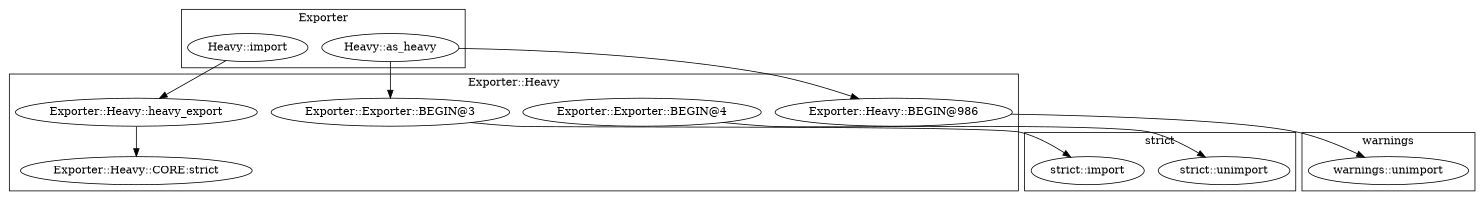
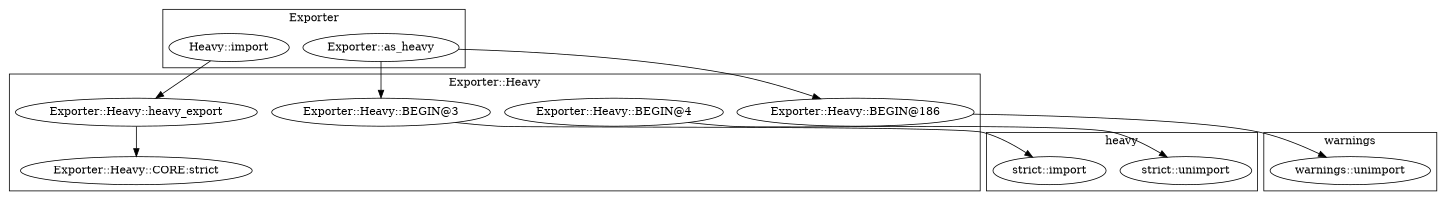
node "Heavy::as_heavy": label "Heavy::as_heavy" -> "Exporter::as_heavy"
node "Exporter::Exporter::BEGIN@3": label "Exporter::Exporter::BEGIN@3" -> "Exporter::Heavy::BEGIN@3"
node "Exporter::Exporter::BEGIN@4": label "Exporter::Exporter::BEGIN@4" -> "Exporter::Heavy::BEGIN@4"
node "Exporter::Heavy::BEGIN@986": label "Exporter::Heavy::BEGIN@986" -> "Exporter::Heavy::BEGIN@186"
cluster "strict": label "strict" -> "heavy"
